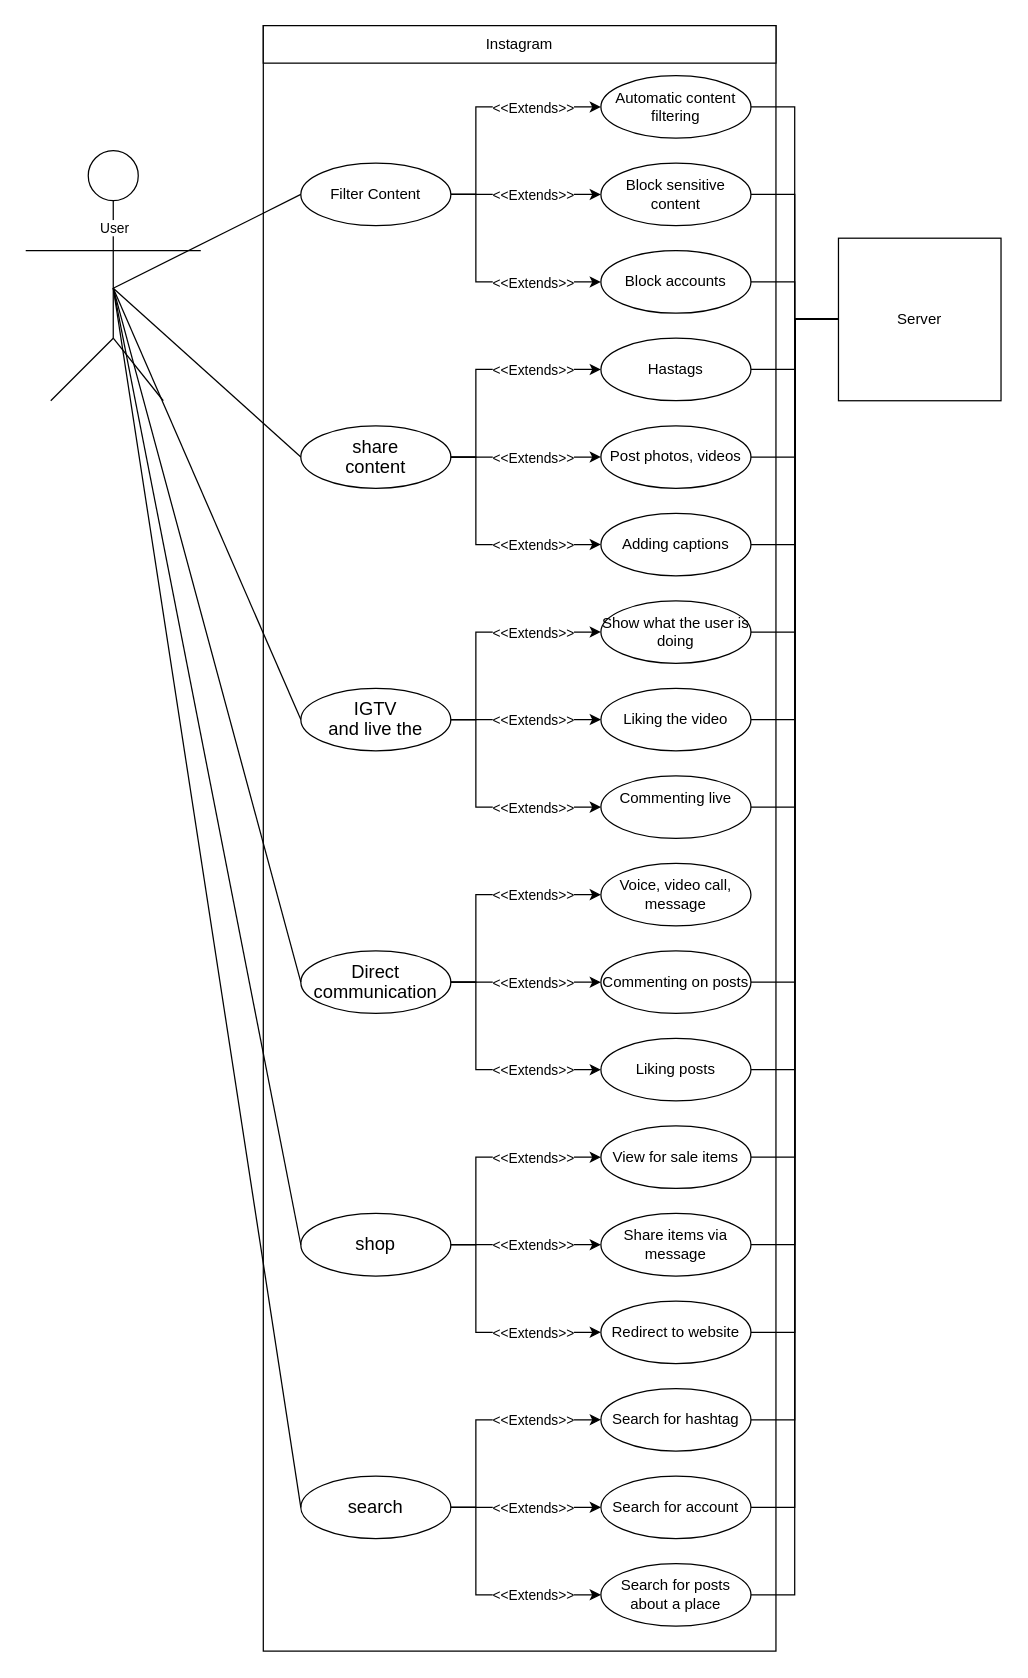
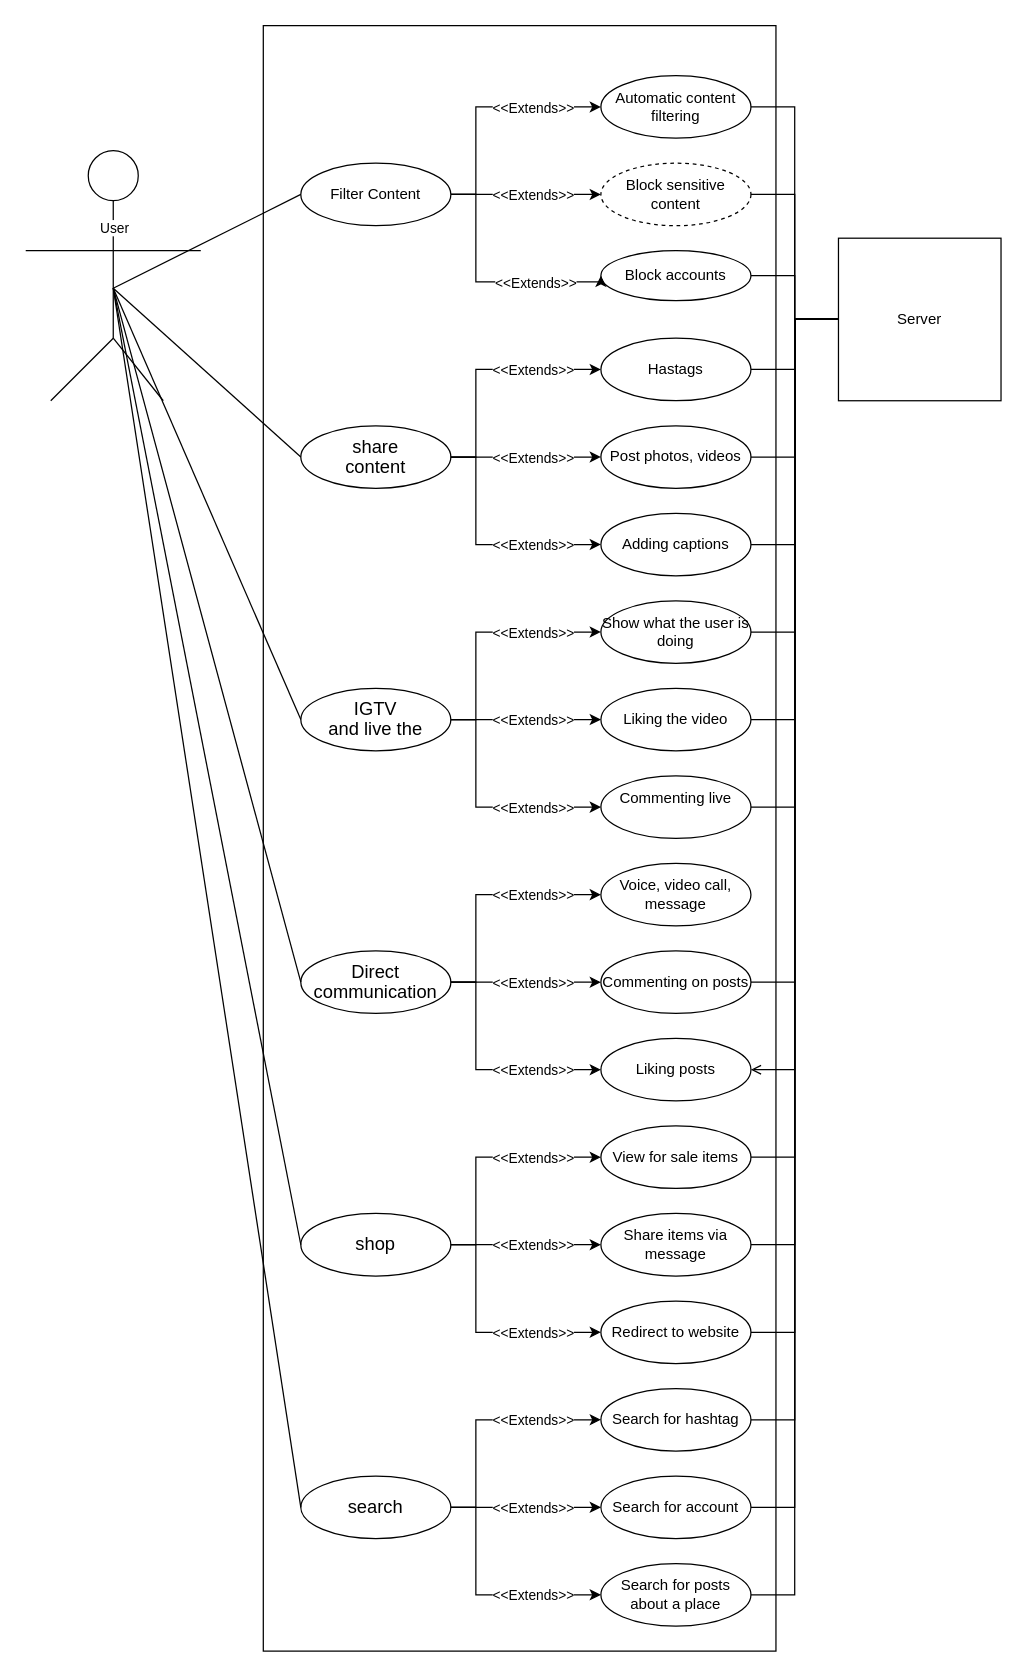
node "Instagram": removed
node "Block sensitive content": style solid -> dashed
node "Block accounts": size 150x63 -> 150x50
edge "Server" -- "Liking posts": arrowhead none -> open
